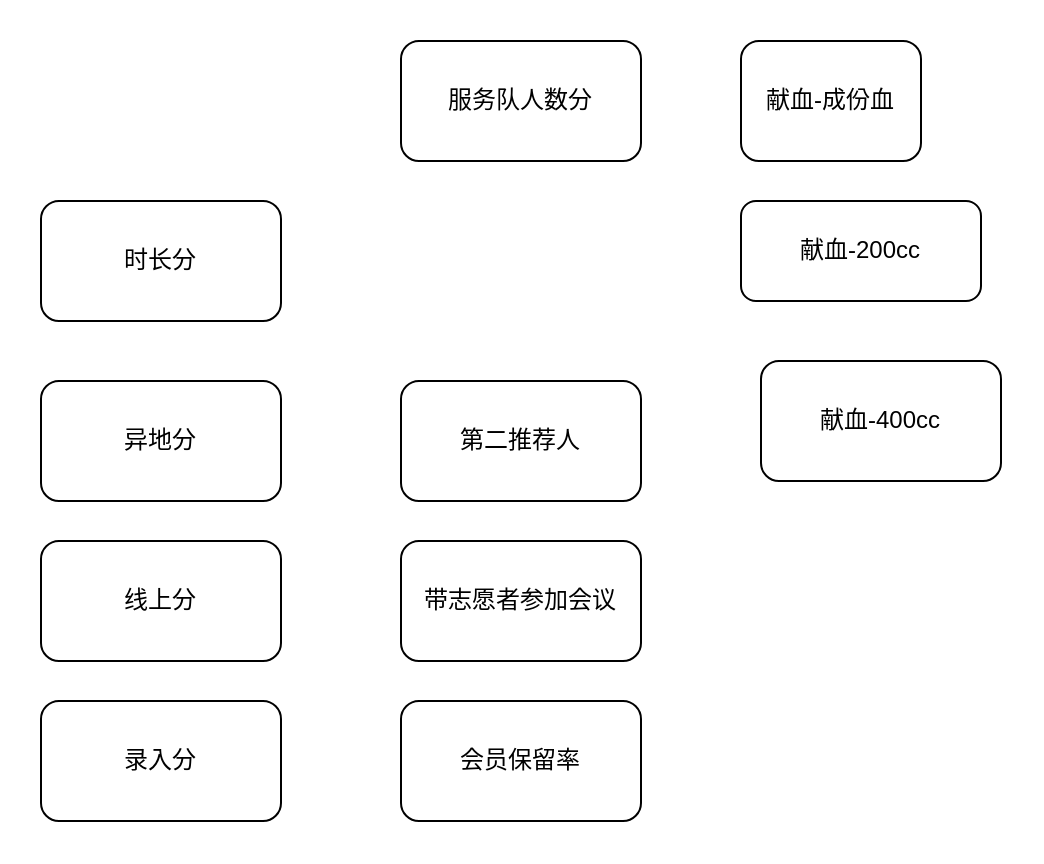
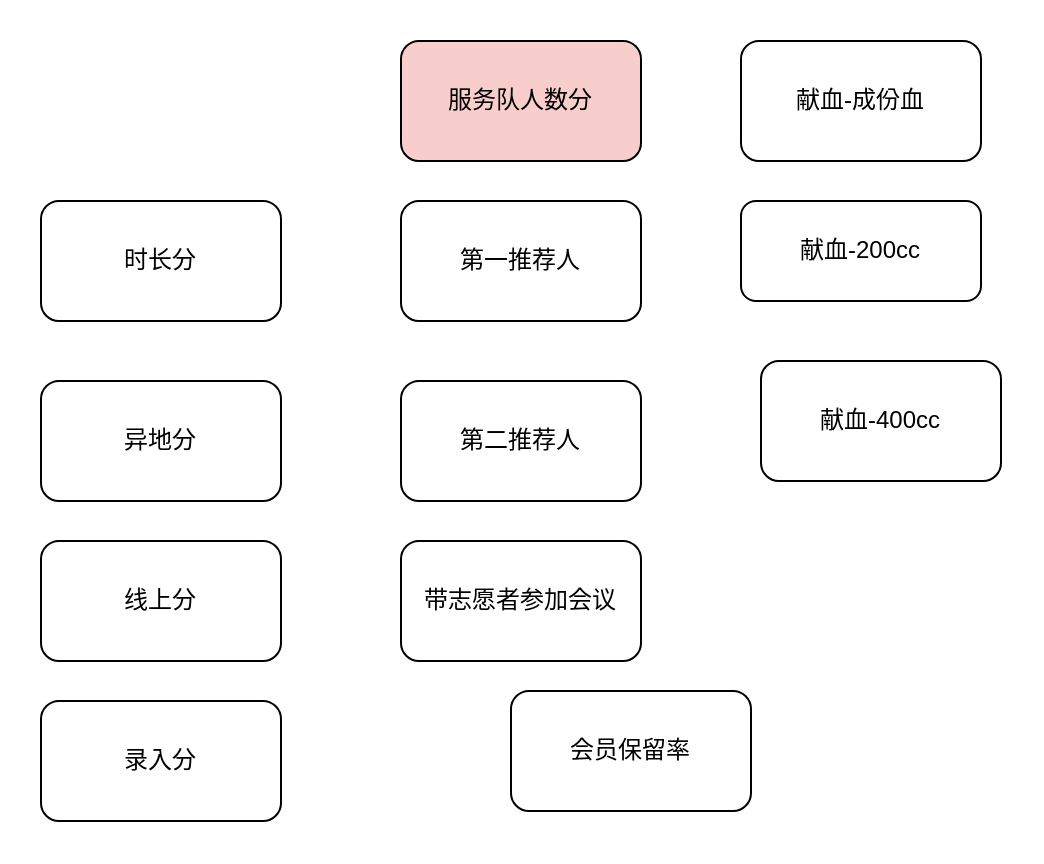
node "服务队人数分": fillcolor #ffffff -> #f8cecc
node "献血-成份血": size 180x120 -> 240x120
node "第一推荐人": added
node "会员保留率": moved (521, 761) -> (631, 751)
